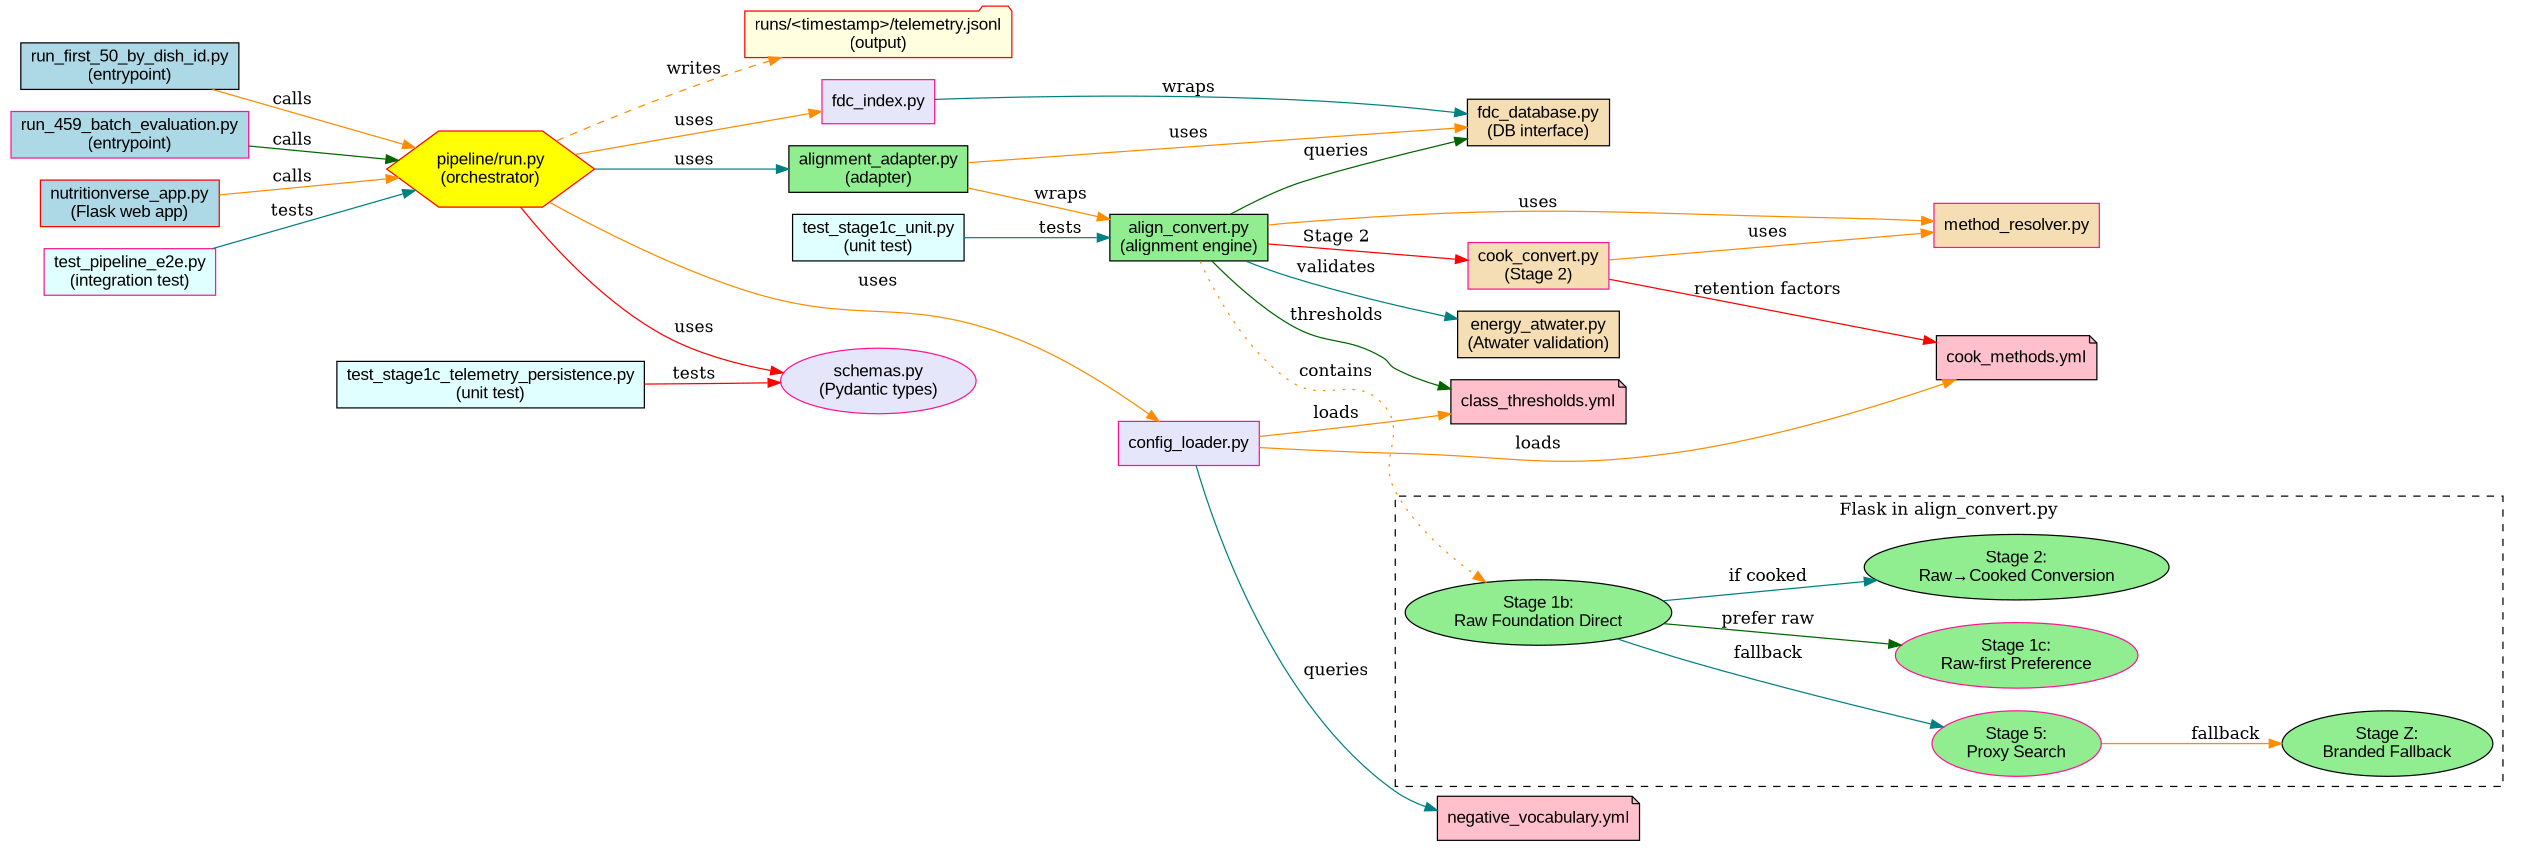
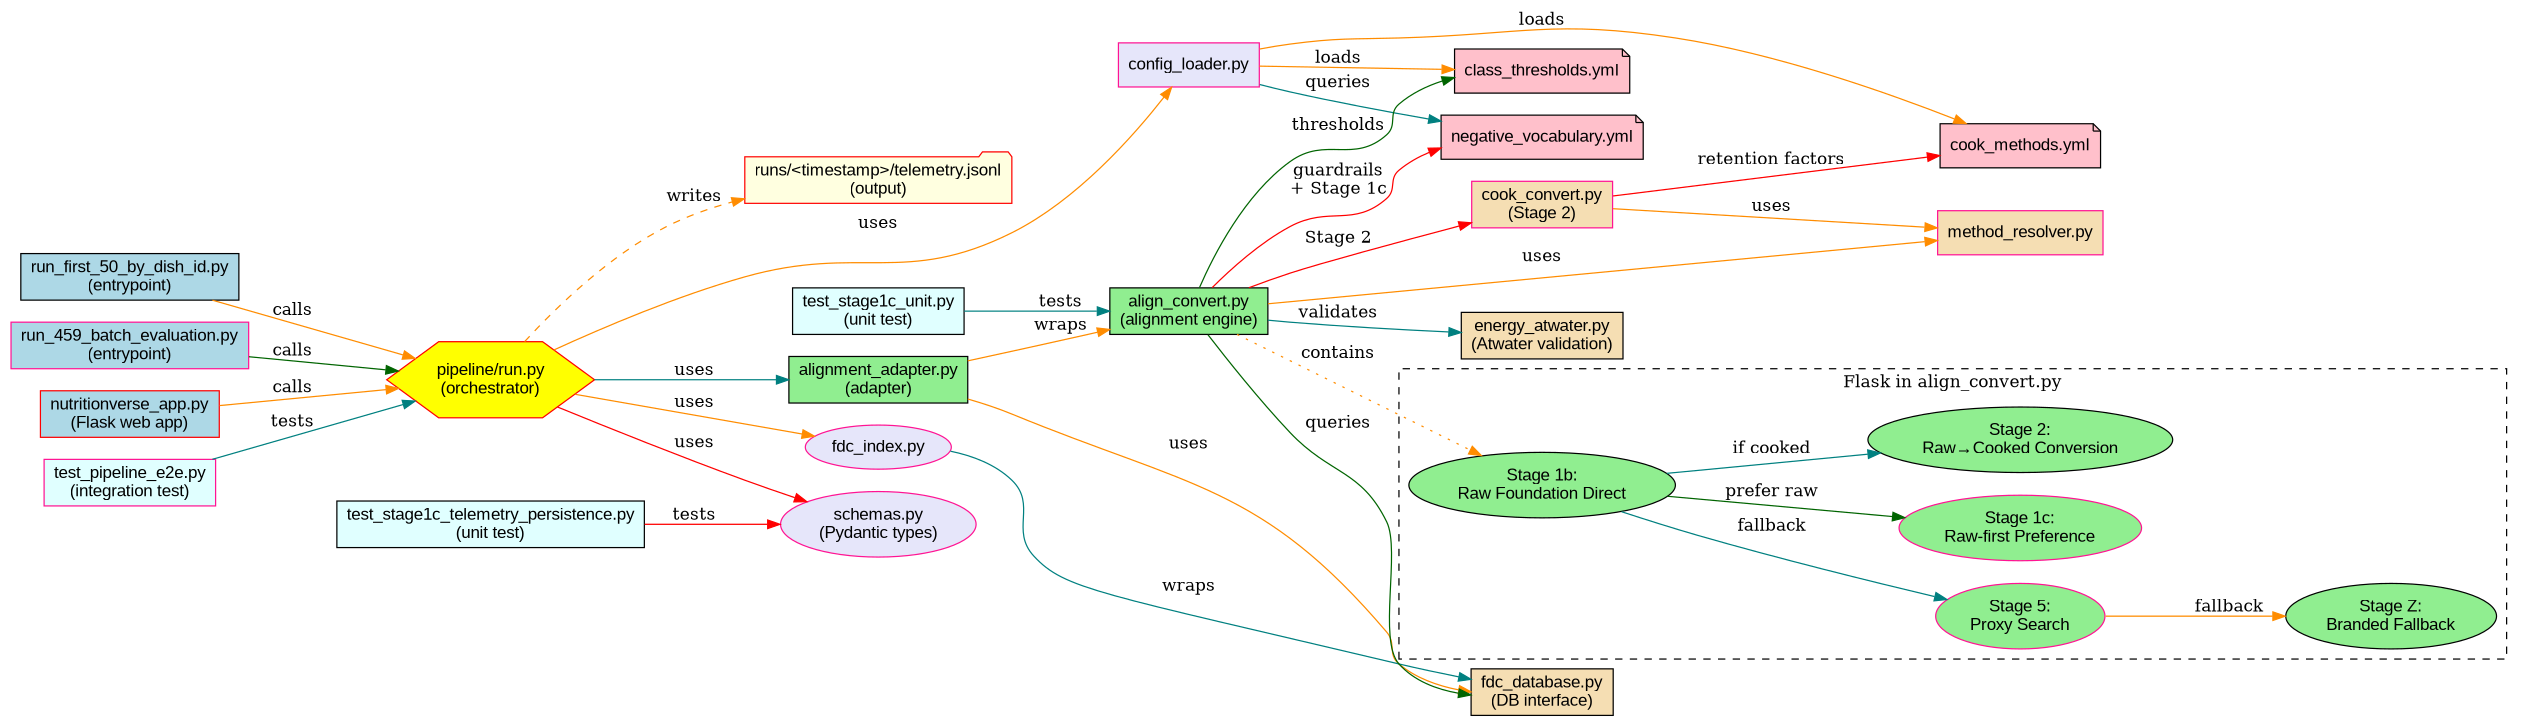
node "fdc_index.py": shape box -> ellipse
edge "align_convert.py (alignment engine)" -> "negative_vocabulary.yml": added, label "guardrails + Stage 1c"
